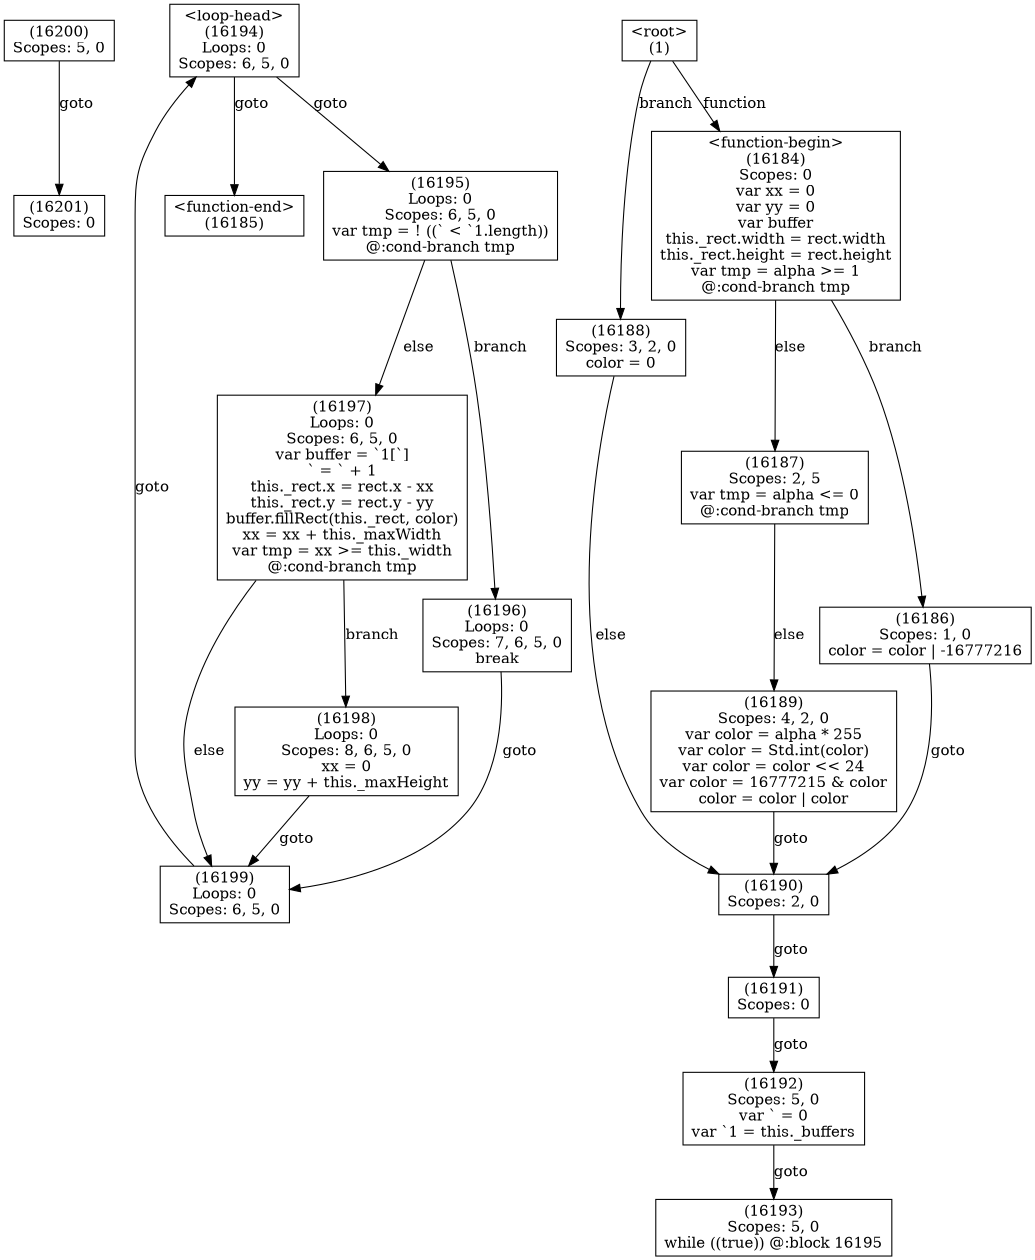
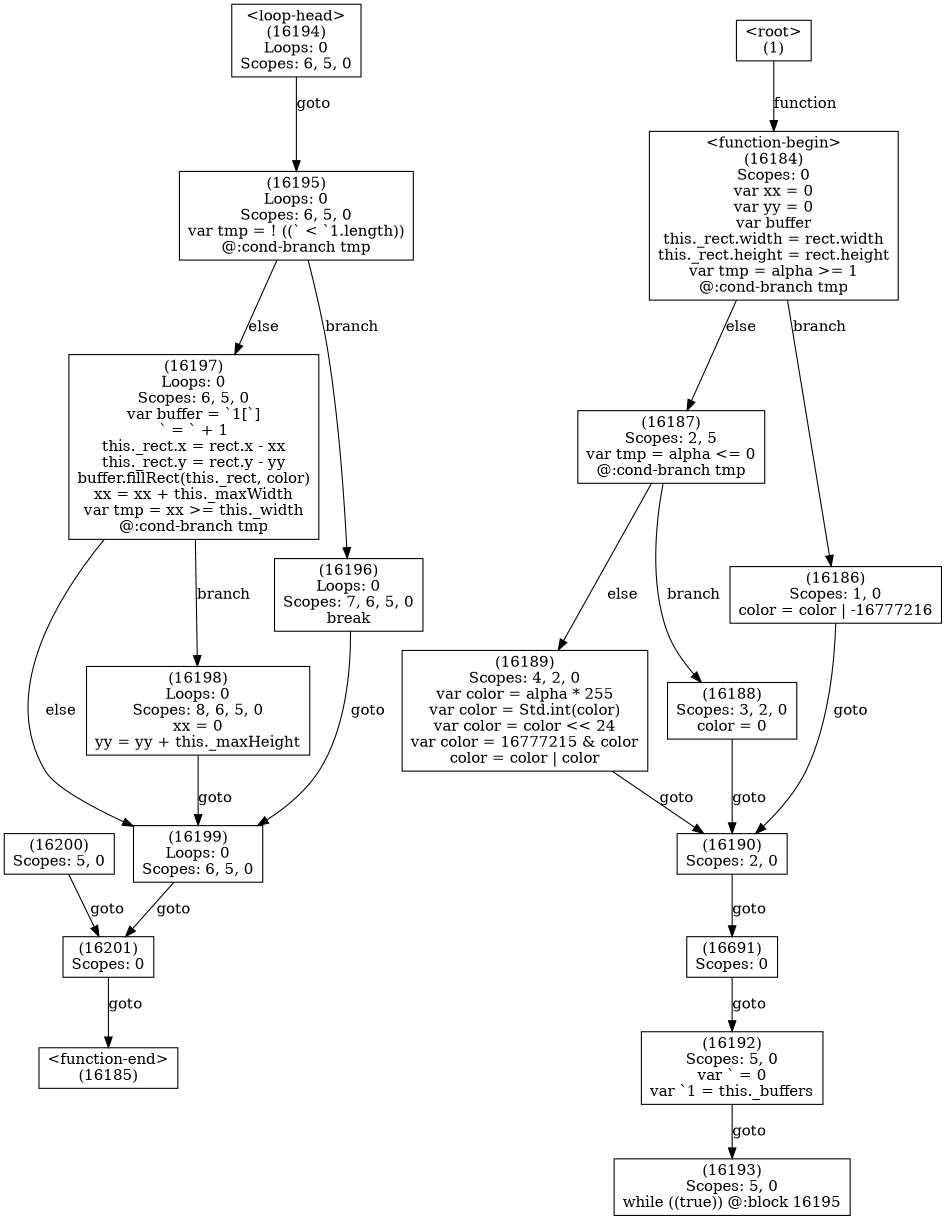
edge "<loop-head> (16194) Loops: 0 Scopes: 6, 5, 0" -> "<function-end> (16185)": now "(16201) Scopes: 0" -> "<function-end> (16185)"
edge "<root> (1)" -> "(16188) Scopes: 3, 2, 0 color = 0": now "(16187) Scopes: 2, 5 var tmp = alpha <= 0 @:cond-branch tmp" -> "(16188) Scopes: 3, 2, 0 color = 0"
edge "(16199) Loops: 0 Scopes: 6, 5, 0" -> "<loop-head> (16194) Loops: 0 Scopes: 6, 5, 0": now "(16199) Loops: 0 Scopes: 6, 5, 0" -> "(16201) Scopes: 0"
edge "(16188) Scopes: 3, 2, 0 color = 0" -> "(16190) Scopes: 2, 0": label "else" -> "goto"
node "(16191) Scopes: 0": label "(16191) Scopes: 0" -> "(16691) Scopes: 0"
